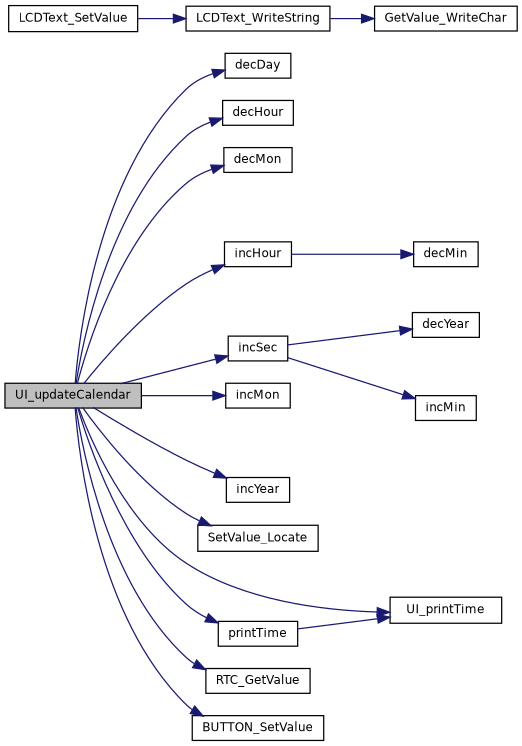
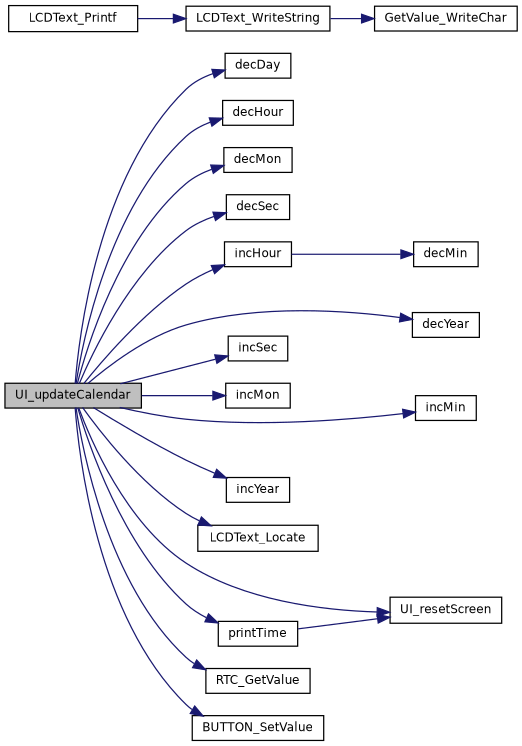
node "LCDText_SetValue": label "LCDText_SetValue" -> "LCDText_Printf"
node "decSec": added
edge "incSec" -> "decYear": now "UI_updateCalendar" -> "decYear"
edge "incSec" -> "incMin": now "UI_updateCalendar" -> "incMin"
node "SetValue_Locate": label "SetValue_Locate" -> "LCDText_Locate"
node "UI_printTime": label "UI_printTime" -> "UI_resetScreen"
